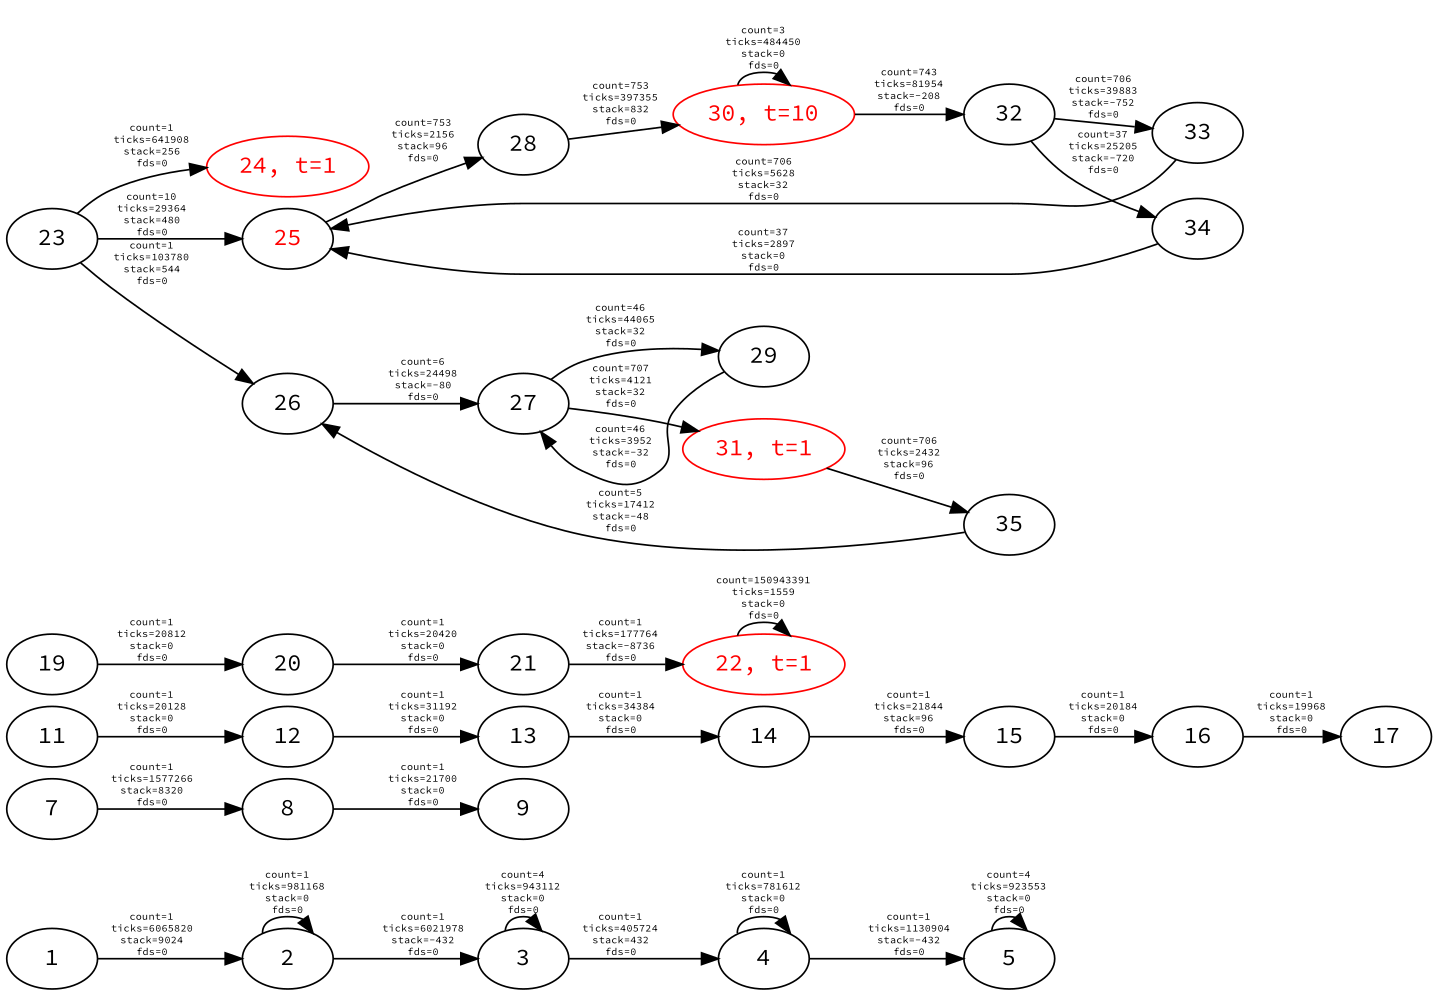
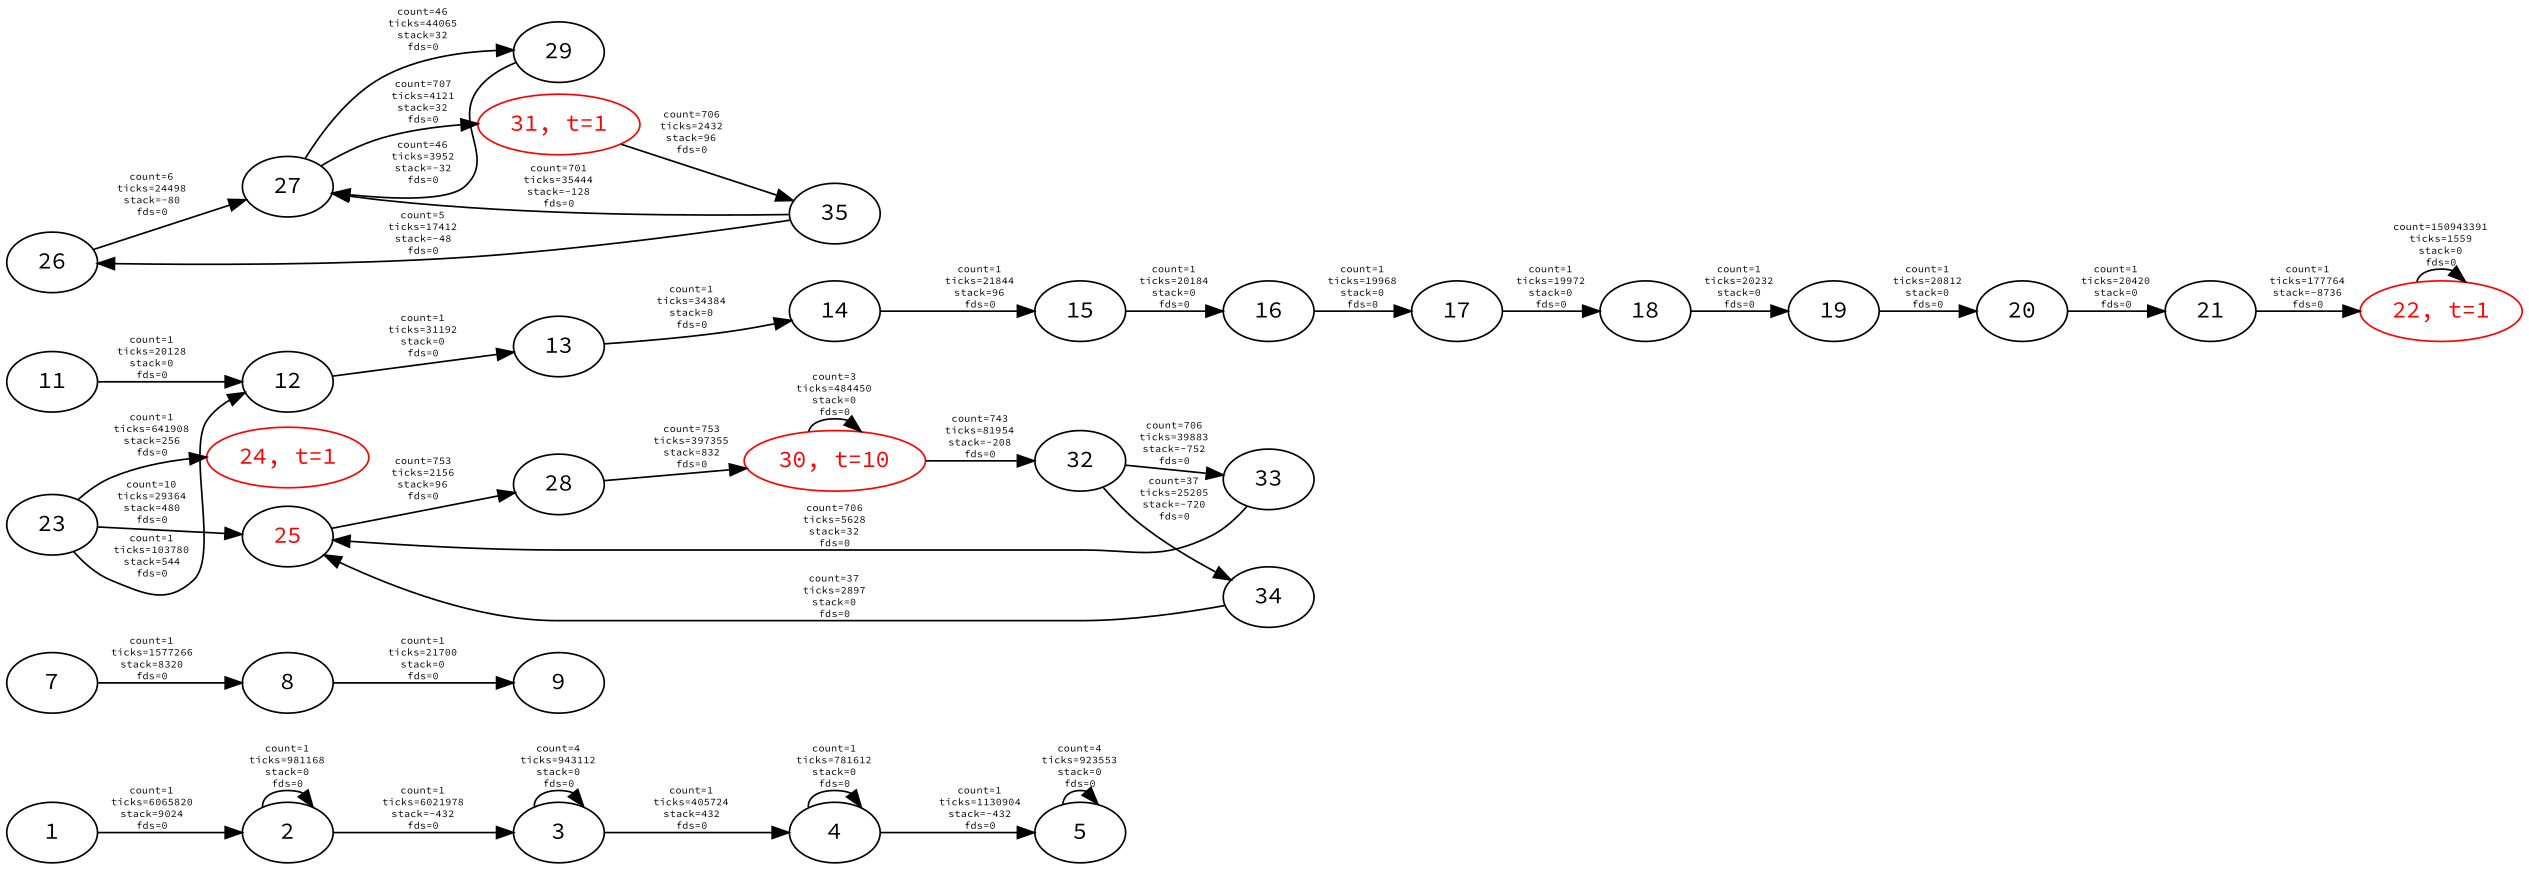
edge "35" -> "27": added, label "count=701 ticks=35444 stack=-128 fds=0"
node "18": added
edge "23" -> "26": now "23" -> "12"
